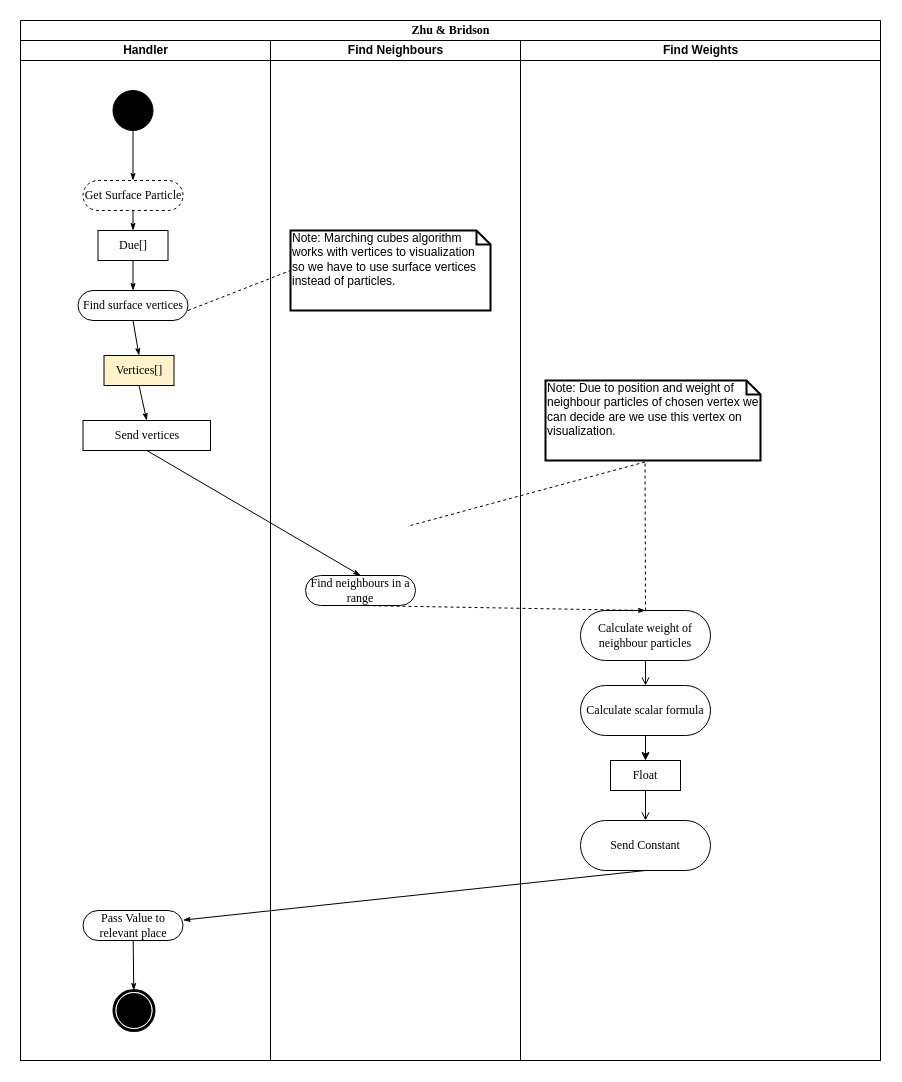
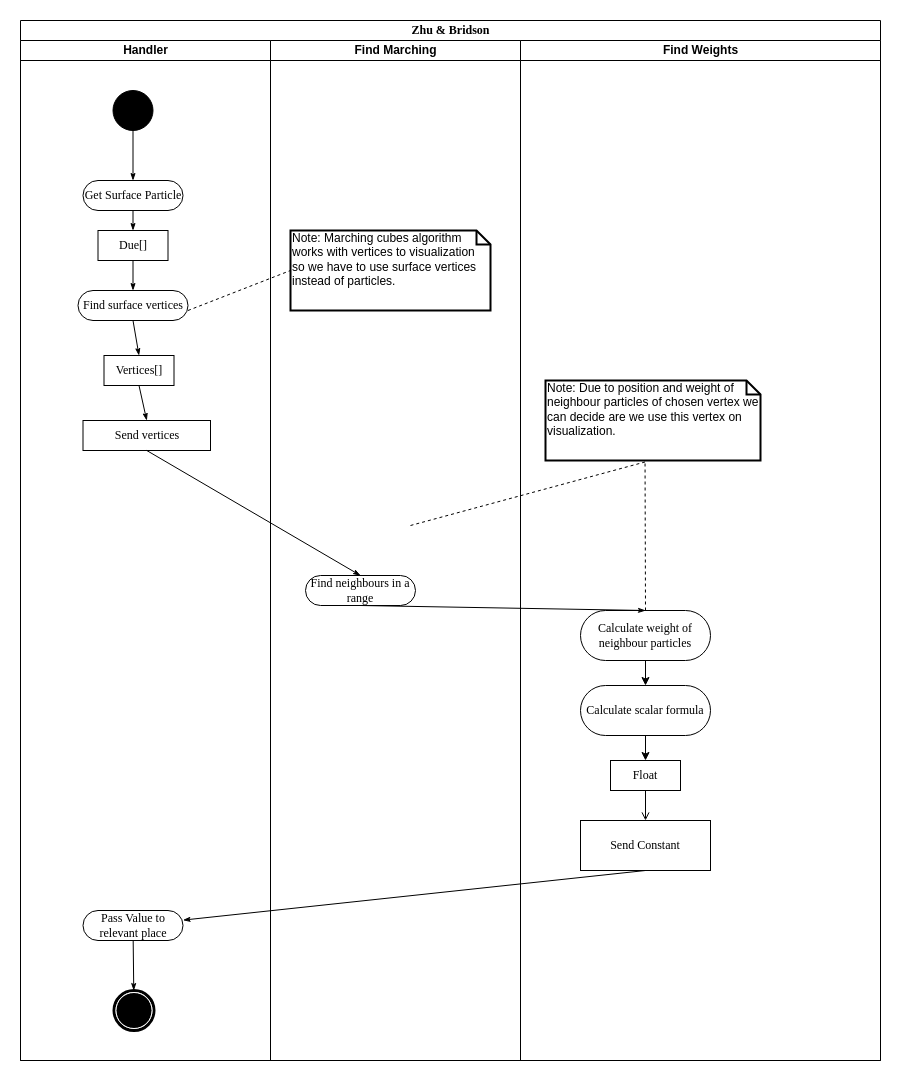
node "Find Neighbours": label "Find Neighbours" -> "Find Marching"
node "Get Surface Particle": style dashed -> solid
node "Vertices[]": fillcolor #fff2cc -> #ffffff
edge "Find neighbours in a range" -> "Calculate weight of neighbour particles": style dashed -> solid
edge "Calculate weight of neighbour particles" -> "Calculate scalar formula": arrowhead open -> classic
node "Send Constant": shape rounded rectangle -> rectangle
